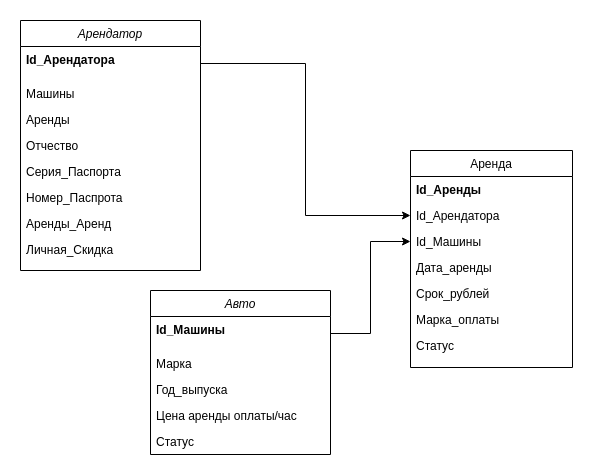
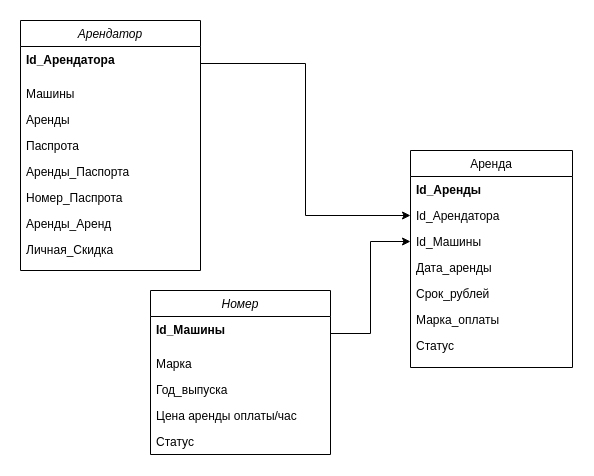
node "Отчество": label "Отчество" -> "Паспрота"
node "Серия_Паспорта": label "Серия_Паспорта" -> "Аренды_Паспорта"
node "Авто": label "Авто" -> "Номер"
